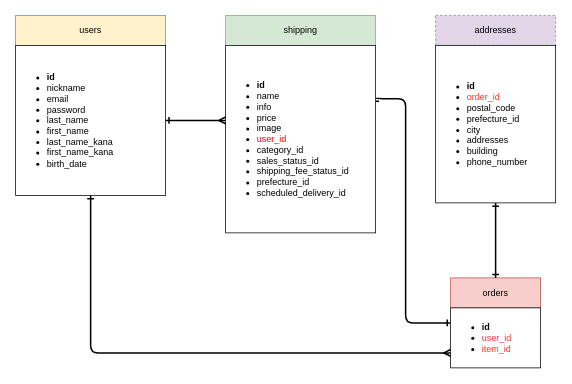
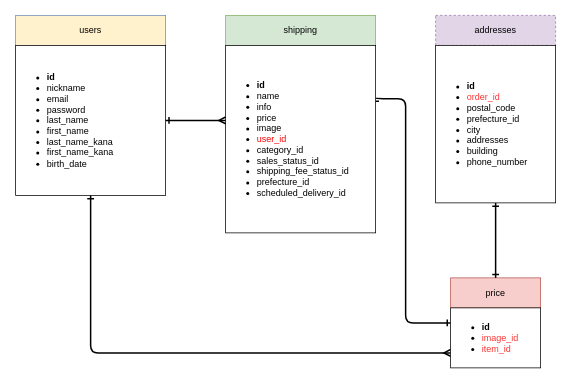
node "orders": label "orders" -> "price"
node "id user_id item_id": label "id user_id item_id" -> "id image_id item_id"
